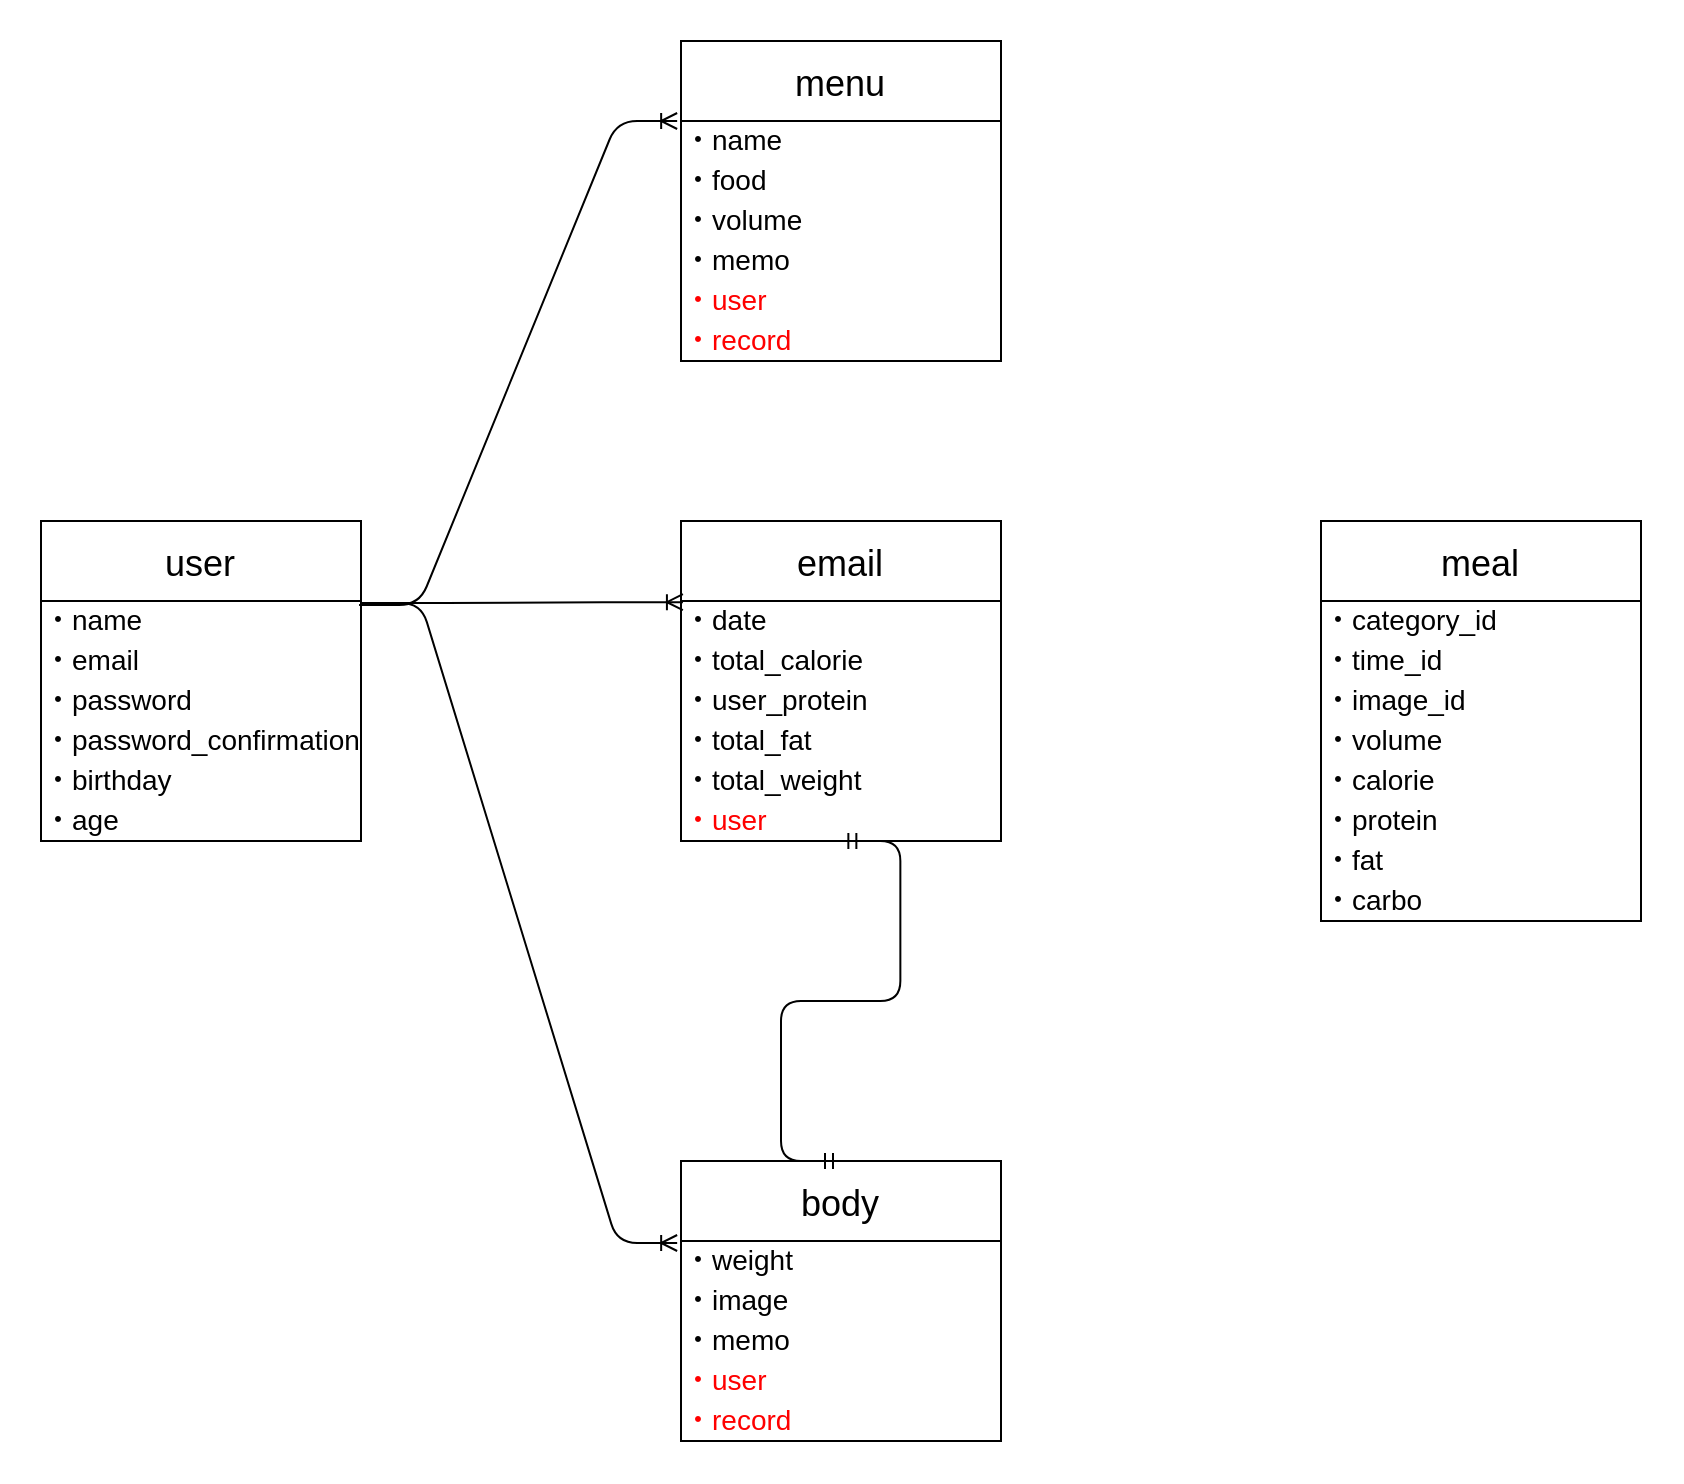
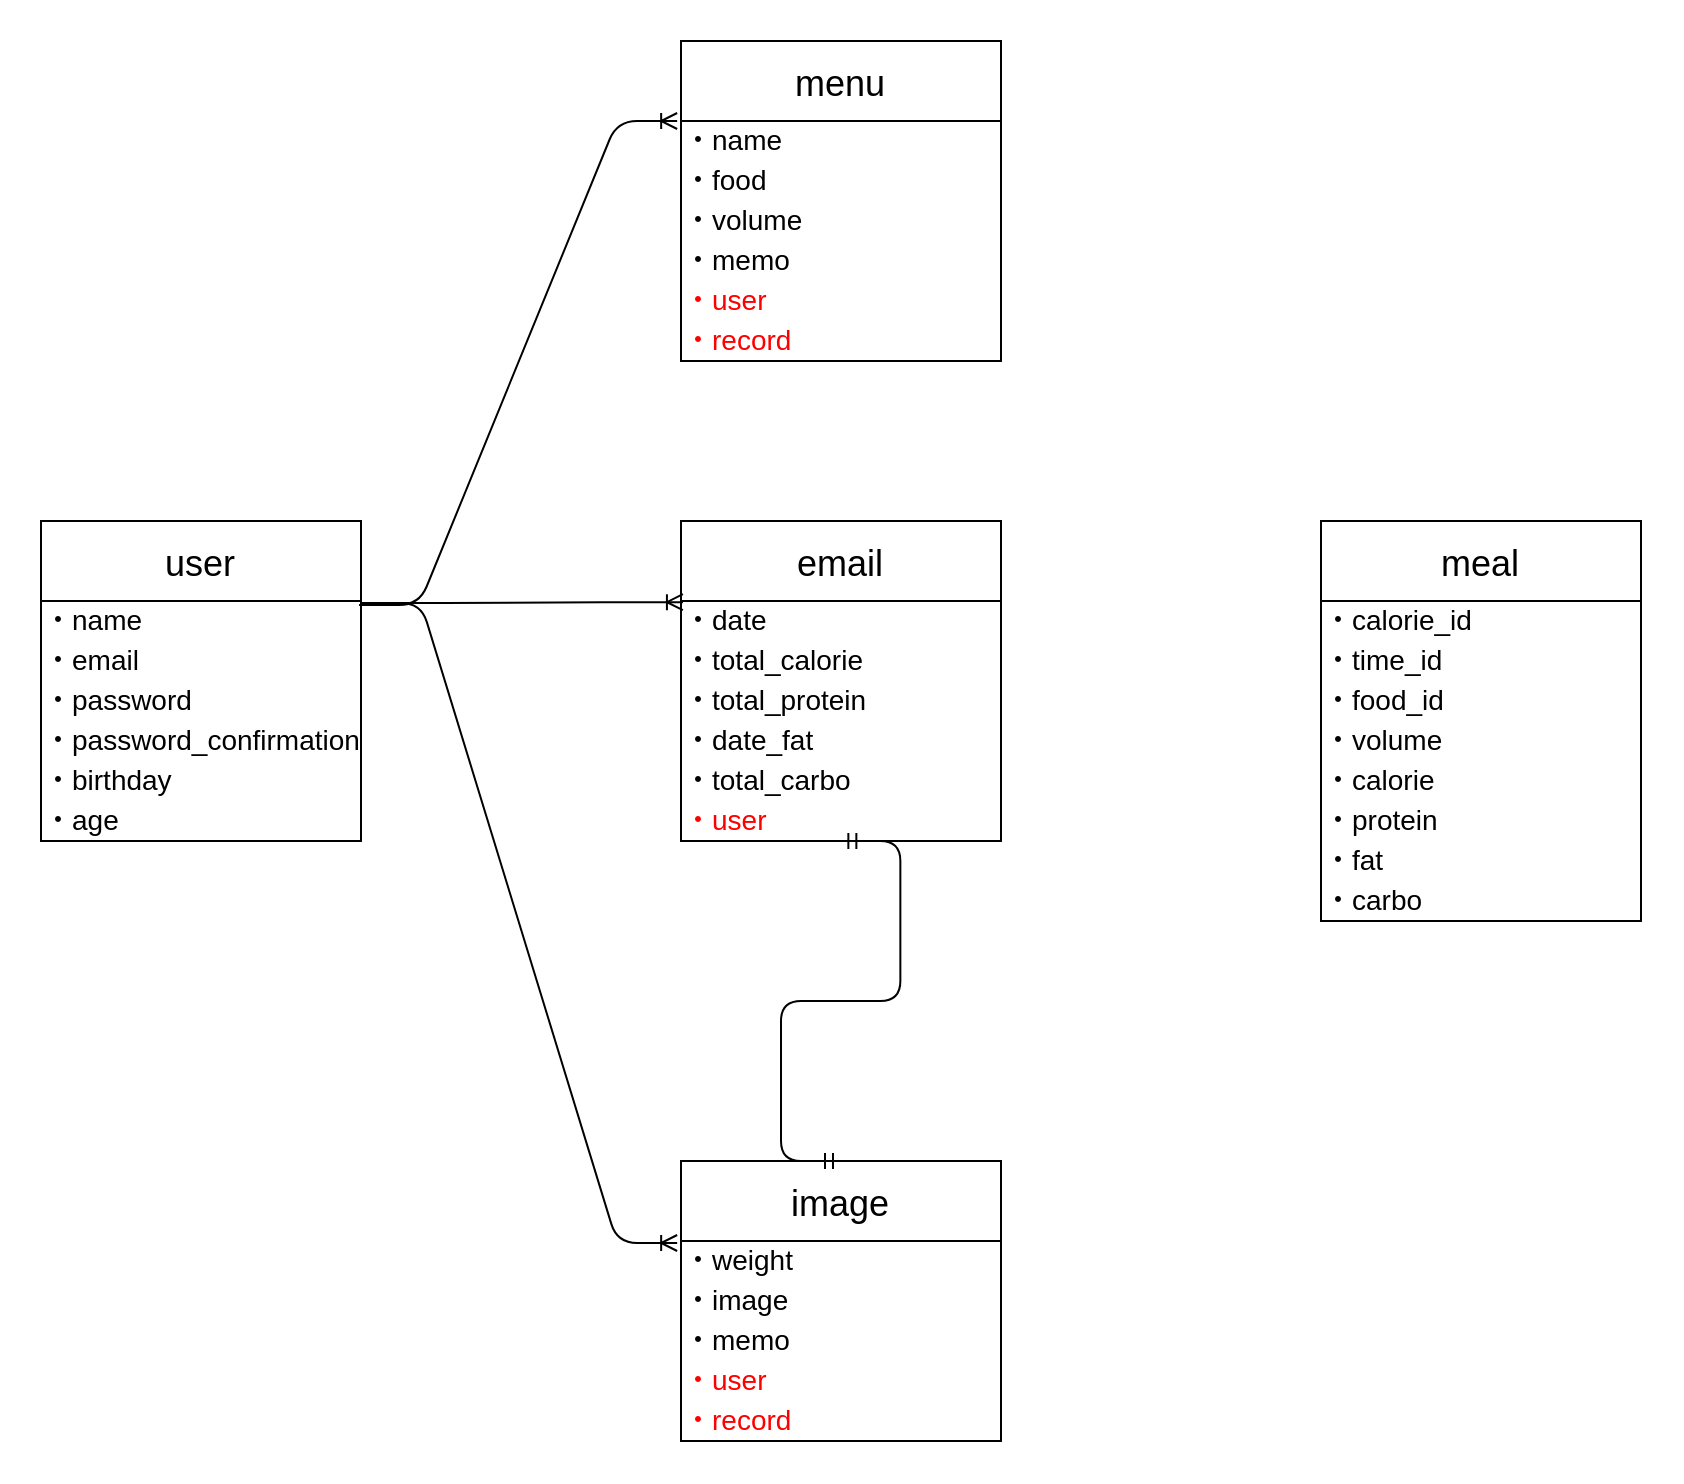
node "・category_id": label "・category_id" -> "・calorie_id"
node "・user_protein": label "・user_protein" -> "・total_protein"
node "・image_id": label "・image_id" -> "・food_id"
node "・total_fat": label "・total_fat" -> "・date_fat"
node "・total_weight": label "・total_weight" -> "・total_carbo"
node "body": label "body" -> "image"
